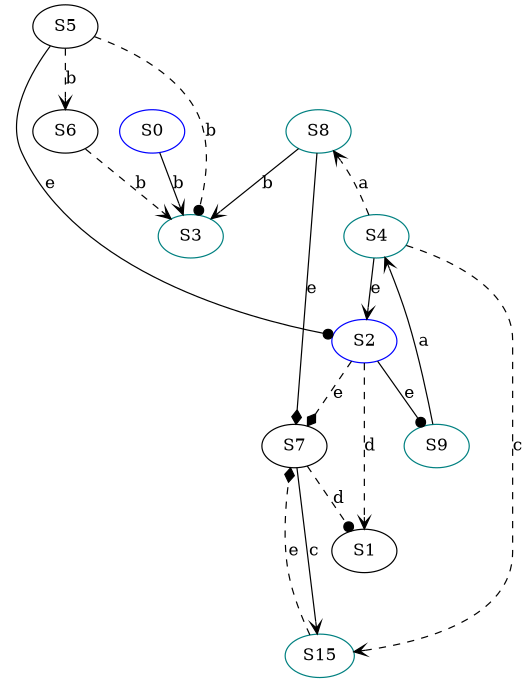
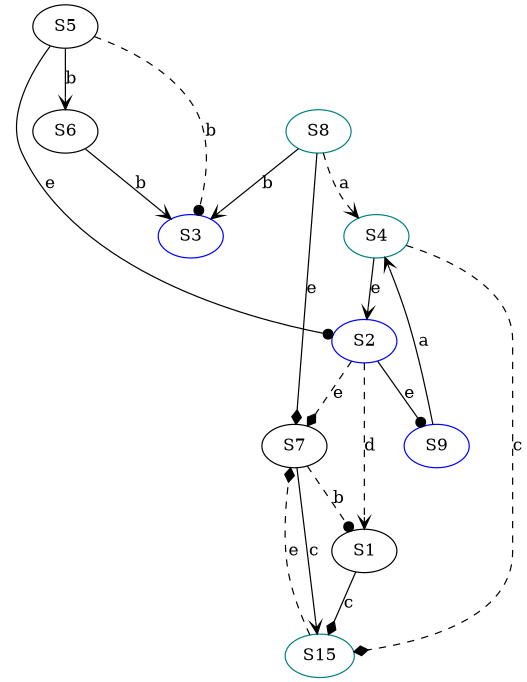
edge "S5" -> "S6": style dashed -> solid
node "S0": removed
edge "S6" -> "S3": style dashed -> solid
edge "S4" -> "S8": reversed
node "S3": color teal -> blue
node "S9": color teal -> blue
edge "S4" -> "S15": arrowhead vee -> diamond
edge "S7" -> "S1": label "d" -> "b"
edge "S1" -> "S15": added, label "c"
